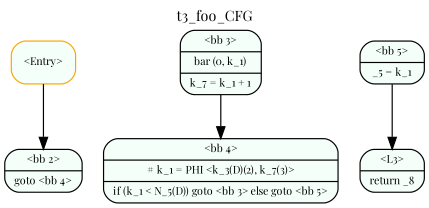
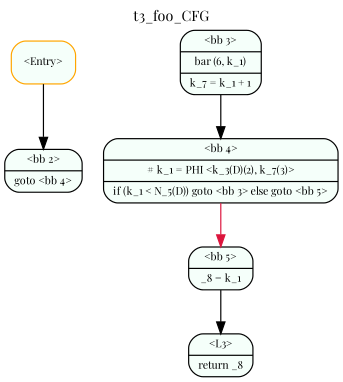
node "<bb 3>": text "bar (0, k_1)" -> "bar (6, k_1)"
node "<bb 5>": text "_5 = k_1" -> "_8 = k_1"
edge "<bb 4>" -> "<bb 5>": added
